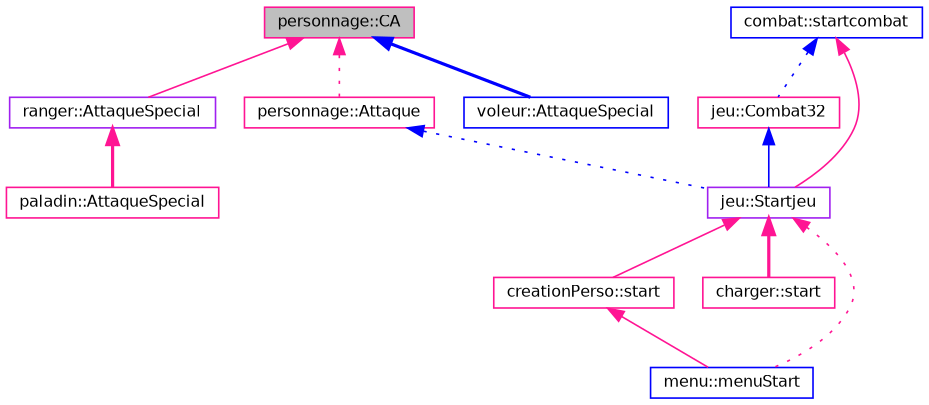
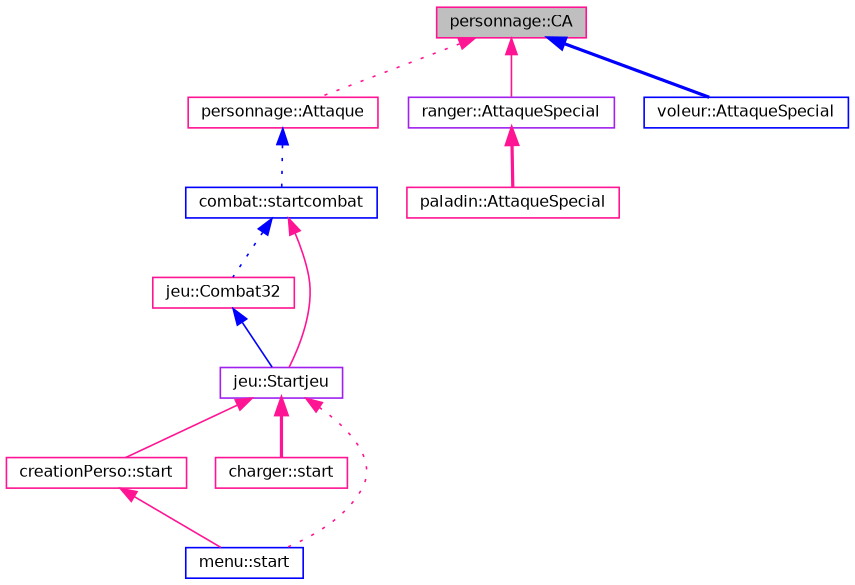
edge "jeu::Startjeu" -> "personnage::Attaque": now "combat::startcombat" -> "personnage::Attaque"
node "menu::menuStart": label "menu::menuStart" -> "menu::start"
